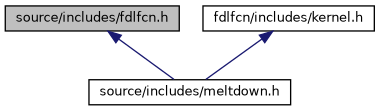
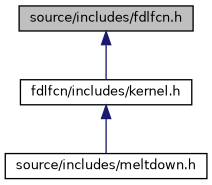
edge "source/includes/meltdown.h" -> "source/includes/fdlfcn.h": now "fdlfcn/includes/kernel.h" -> "source/includes/fdlfcn.h"
